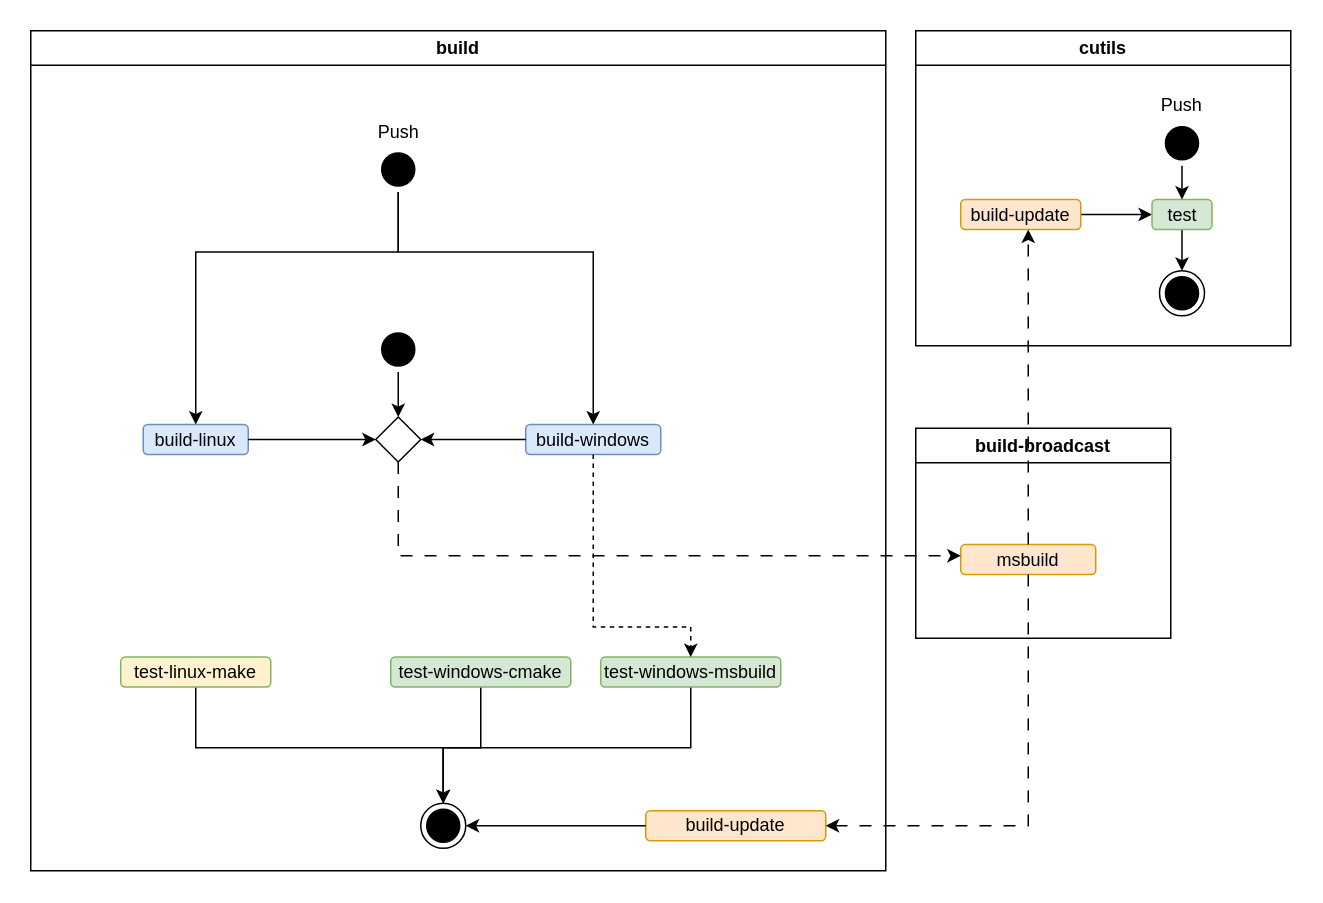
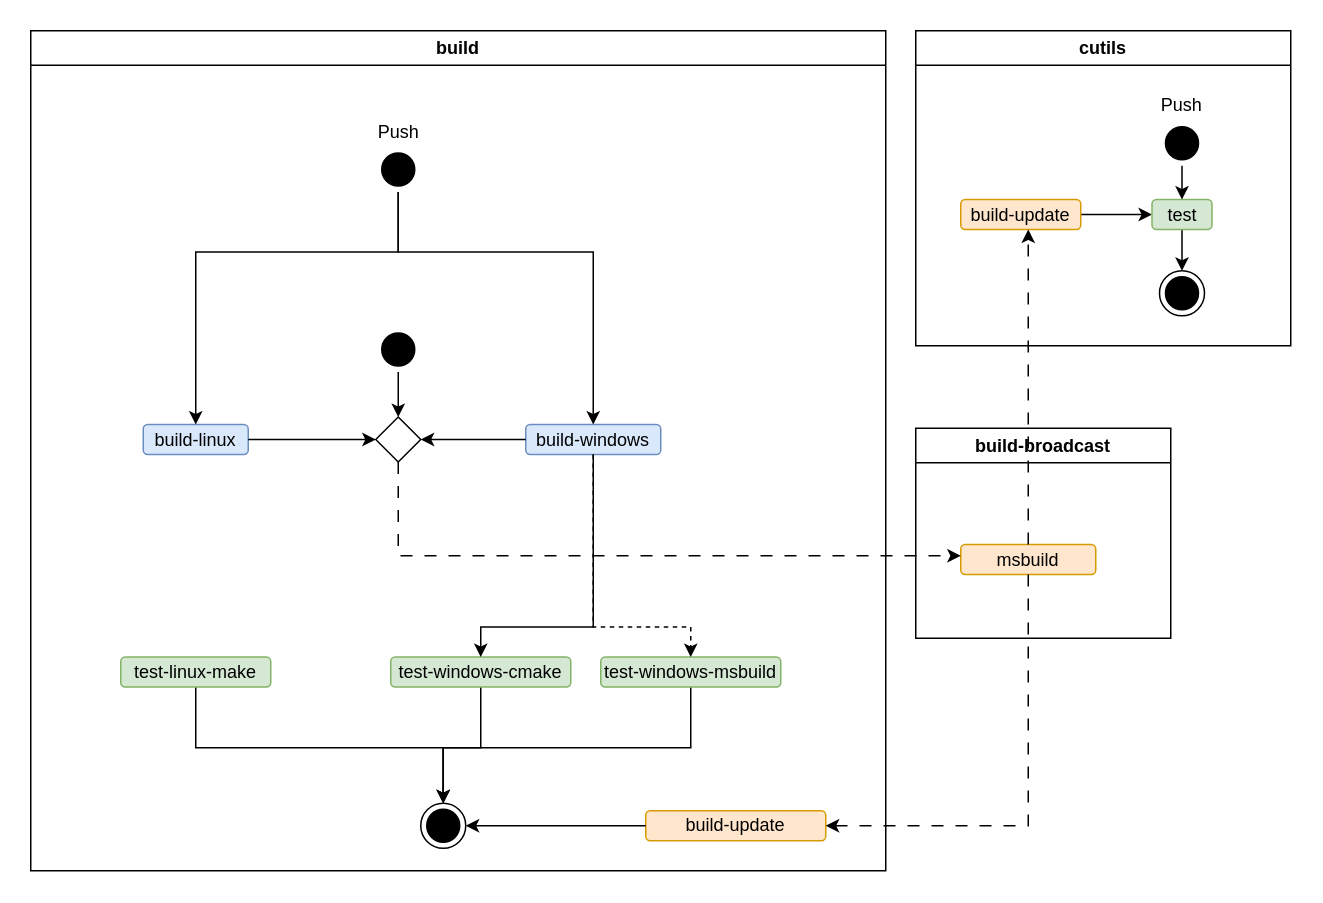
edge "build-windows" -> "test-windows-cmake": added
node "test-linux-make": fillcolor #fff2cc -> #d5e8d4
